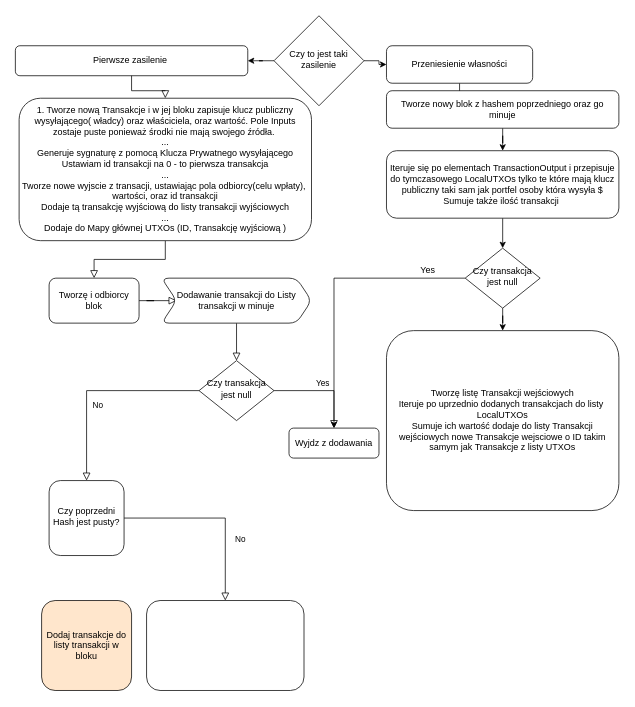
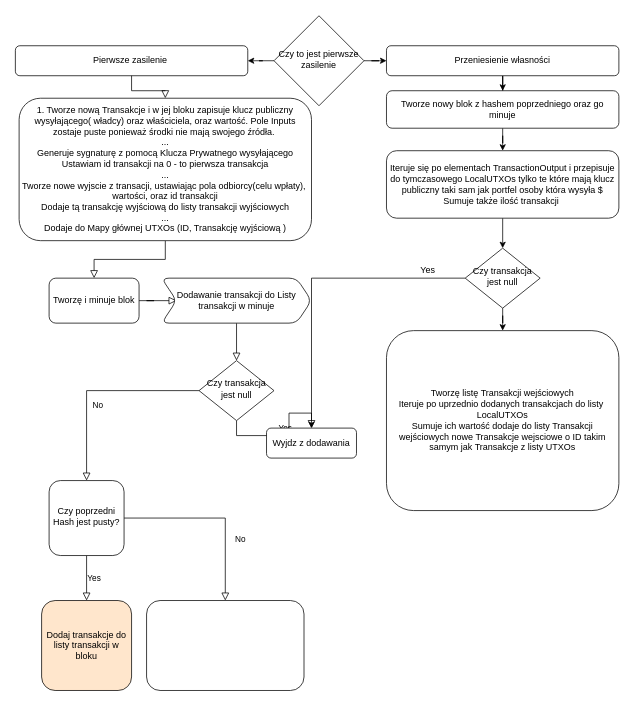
node "Czy to jest taki zasilenie": label "Czy to jest taki zasilenie" -> "Czy to jest pierwsze zasilenie"
node "Przeniesienie własności": size 146x38 -> 233x30
node "Tworzę i odbiorcy blok": label "Tworzę i odbiorcy blok" -> "Tworzę i minuje blok"
node "Wyjdz z dodawania": moved (334, 443) -> (312, 443)
edge "Czy poprzedni Hash jest pusty?" -> "Dodaj transakcje do listy transakcji w bloku": added, label "Yes"
